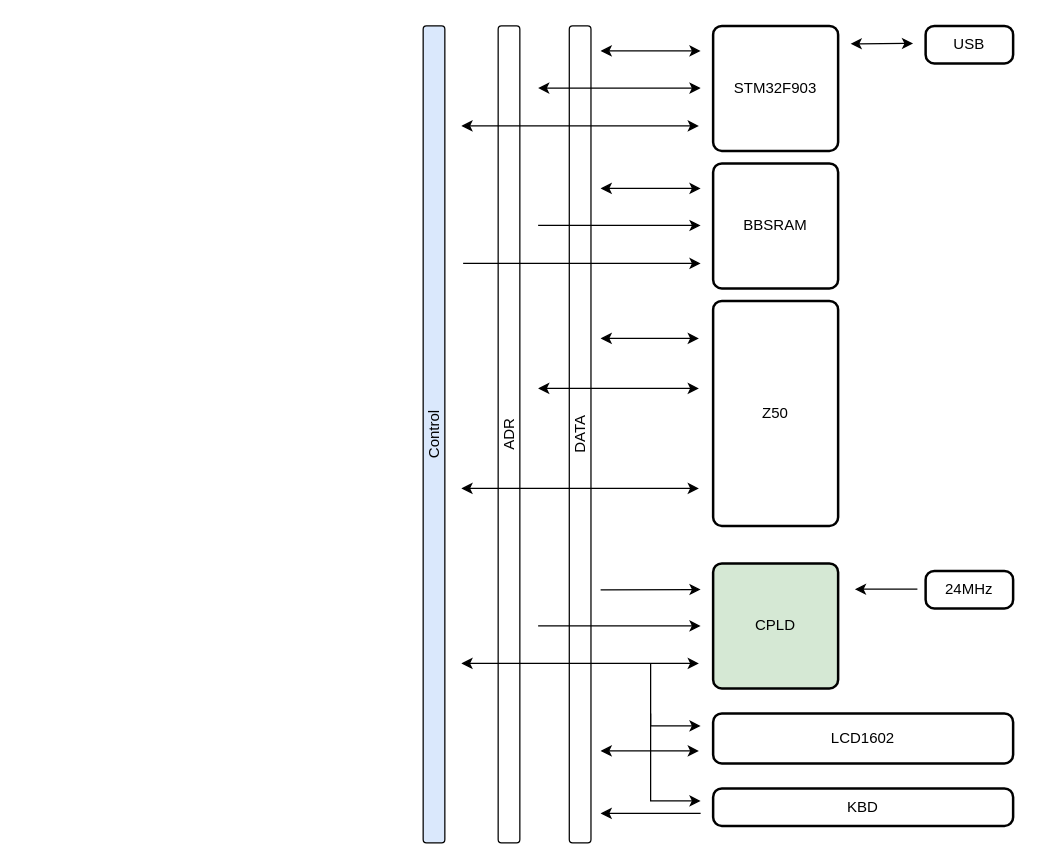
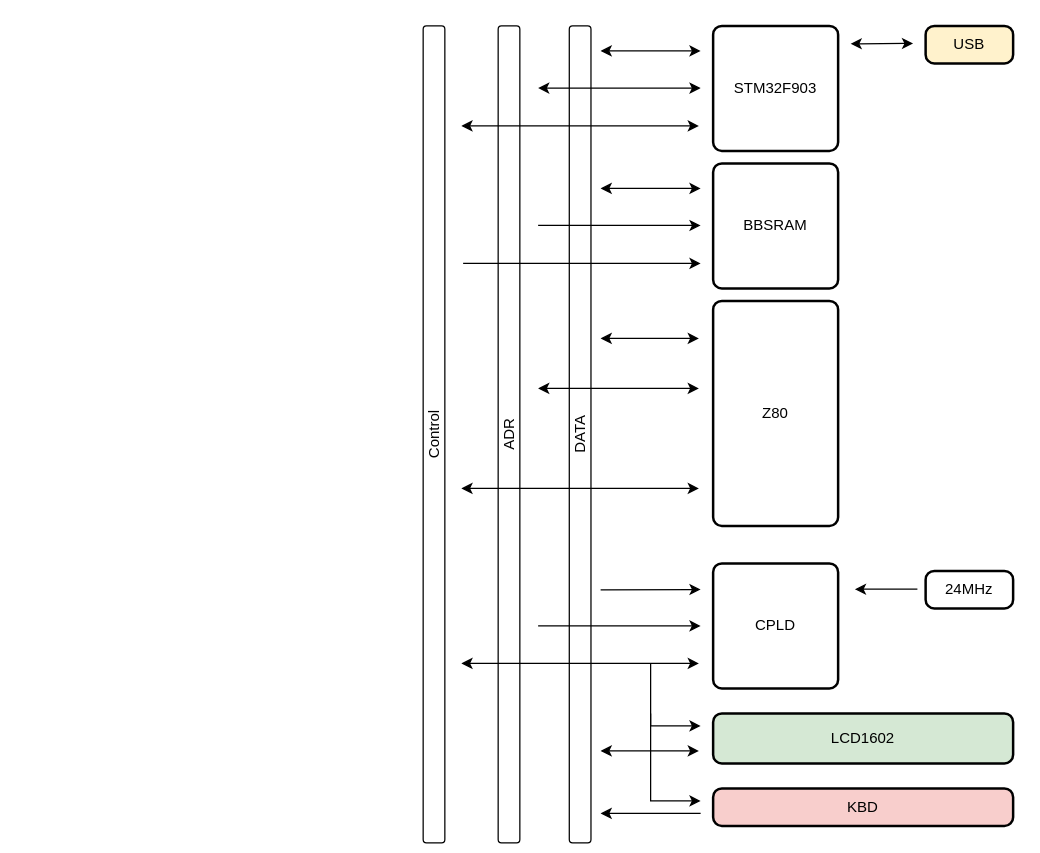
node "USB": fillcolor #ffffff -> #fff2cc
node "Z50": label "Z50" -> "Z80"
node "Control": fillcolor #dae8fc -> #ffffff
node "CPLD": fillcolor #d5e8d4 -> #ffffff
node "LCD1602": fillcolor #ffffff -> #d5e8d4
node "KBD": fillcolor #ffffff -> #f8cecc
